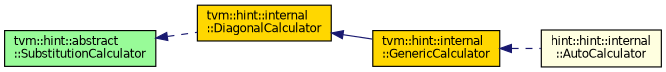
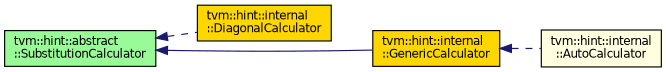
edge "tvm::hint::internal ::GenericCalculator" -> "tvm::hint::internal ::DiagonalCalculator": now "tvm::hint::internal ::GenericCalculator" -> "tvm::hint::abstract ::SubstitutionCalculator"
node "hint::hint::internal ::AutoCalculator": label "hint::hint::internal ::AutoCalculator" -> "tvm::hint::internal ::AutoCalculator"
